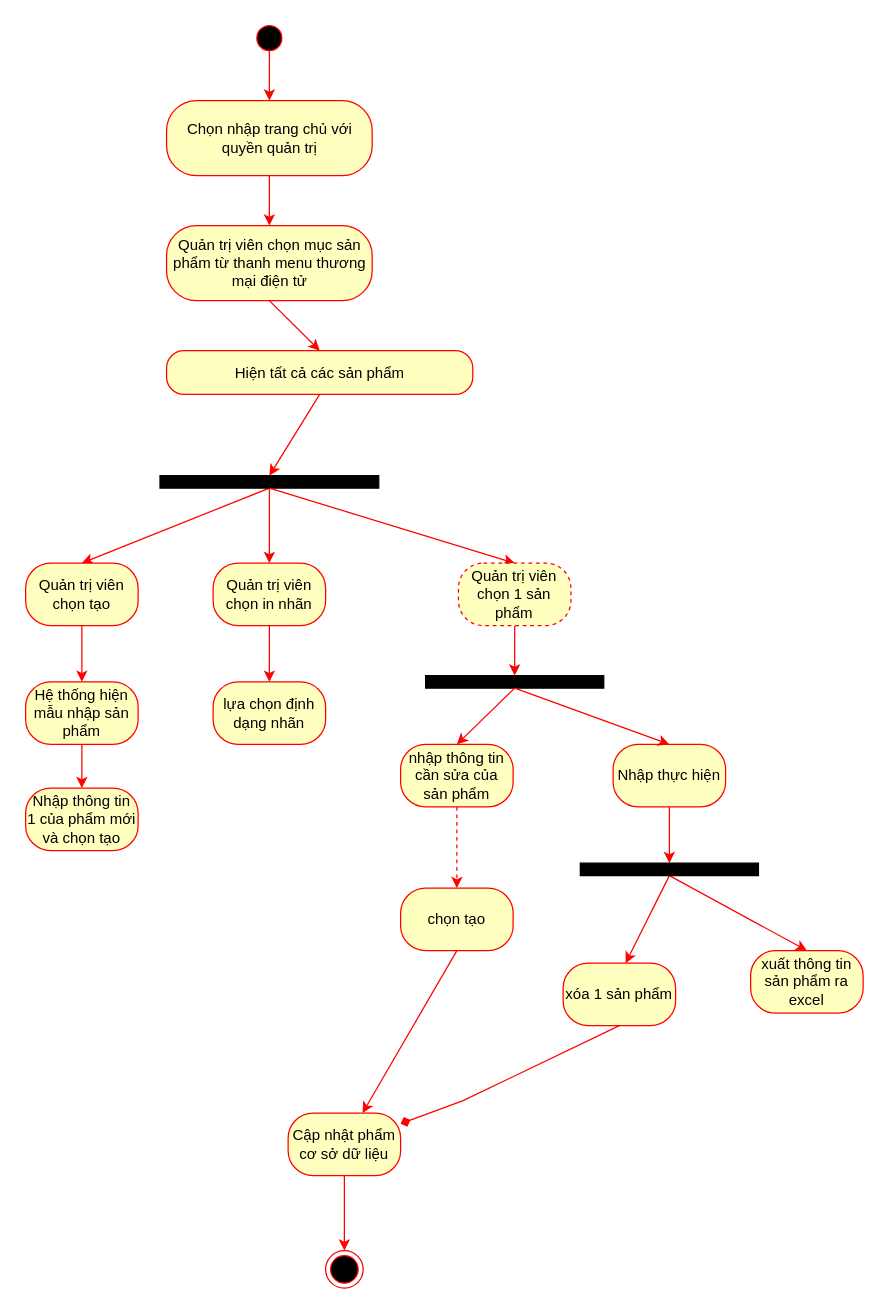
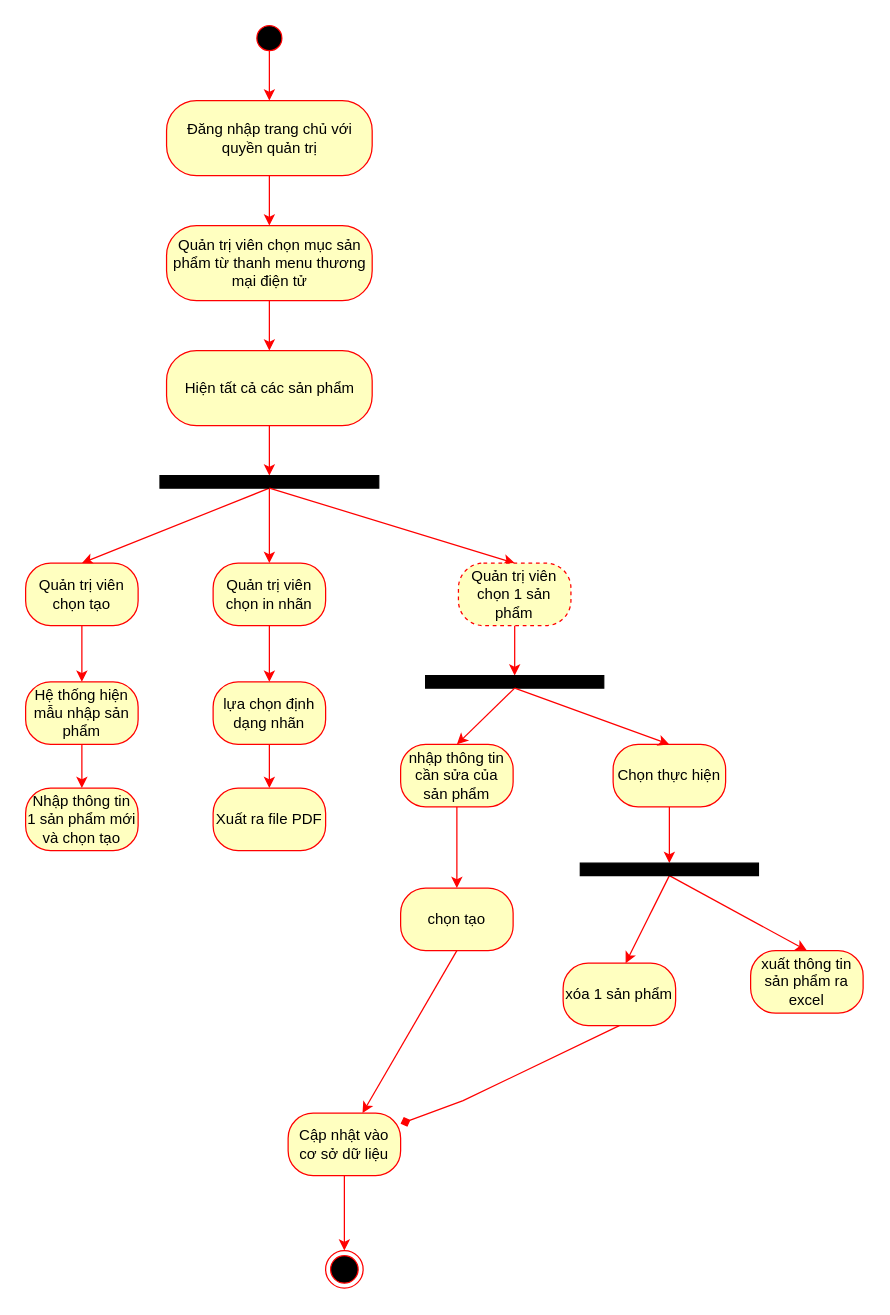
node "Chọn nhập trang chủ với quyền quản trị": label "Chọn nhập trang chủ với quyền quản trị" -> "Đăng nhập trang chủ với quyền quản trị"
node "Hiện tất cả các sản phẩm": size 306x44 -> 206x75
edge "lựa chọn định dạng nhãn" -> "Xuất ra file PDF": added
node "Nhập thực hiện": label "Nhập thực hiện" -> "Chọn thực hiện"
node "Nhập thông tin 1 của phẩm mới và chọn tạo": label "Nhập thông tin 1 của phẩm mới và chọn tạo" -> "Nhập thông tin 1 sản phẩm mới và chọn tạo"
node "Xuất ra file PDF": added
edge "nhập thông tin cần sửa của sản phẩm" -> "chọn tạo": style dashed -> solid
node "Cập nhật phẩm cơ sở dữ liệu": label "Cập nhật phẩm cơ sở dữ liệu" -> "Cập nhật vào cơ sở dữ liệu"
